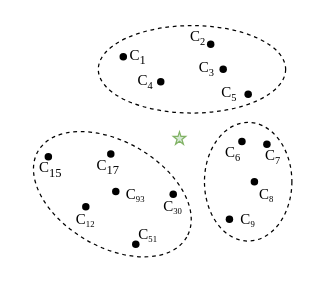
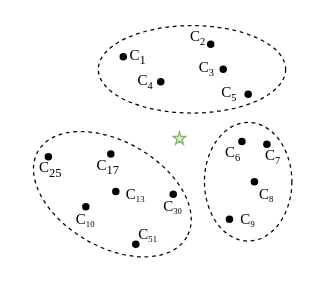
node "C15": label "C15" -> "C25"
node "C93": label "C93" -> "C13"
node "C12": label "C12" -> "C10"
